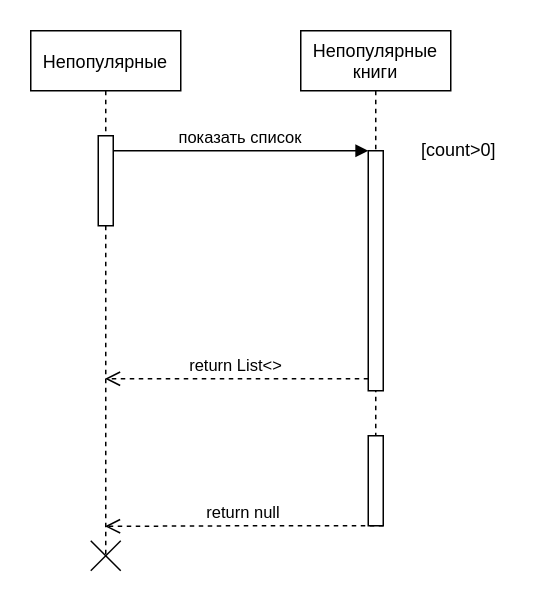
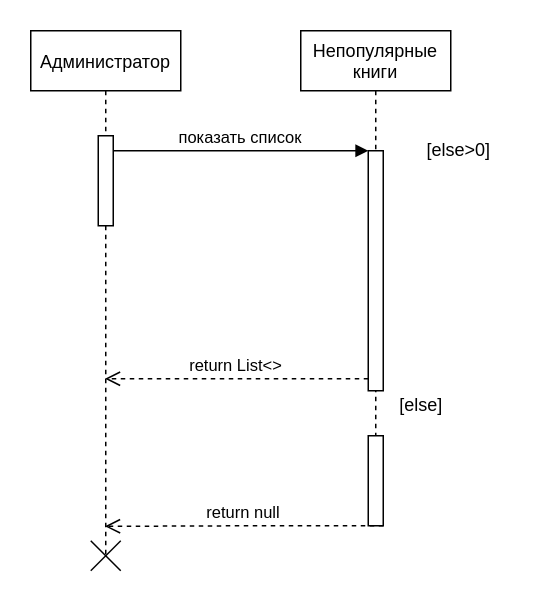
node "Непопулярные": label "Непопулярные" -> "Администратор"
node "[count>0]": label "[count>0]" -> "[else>0]"
node "[else]": added
